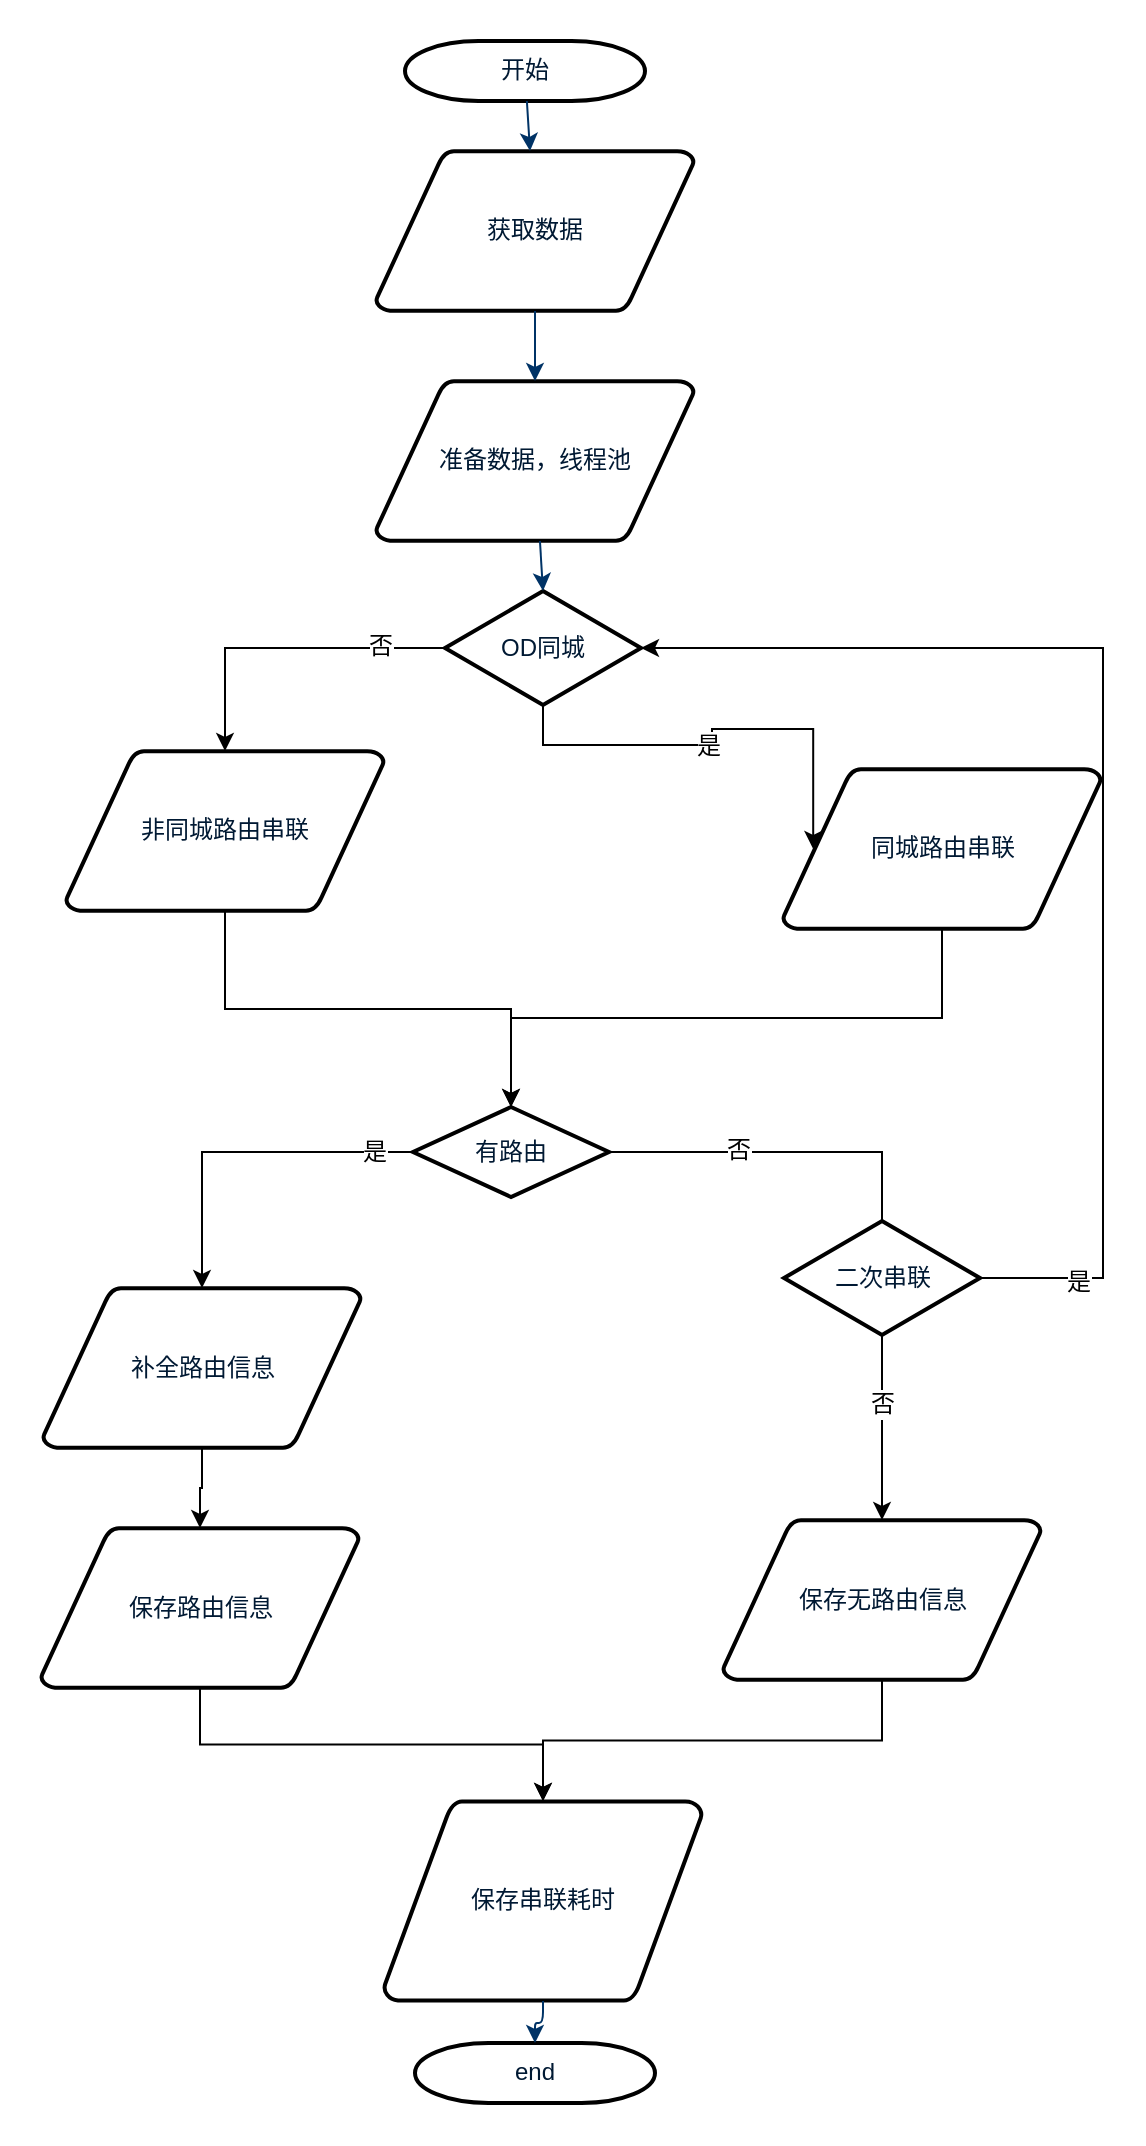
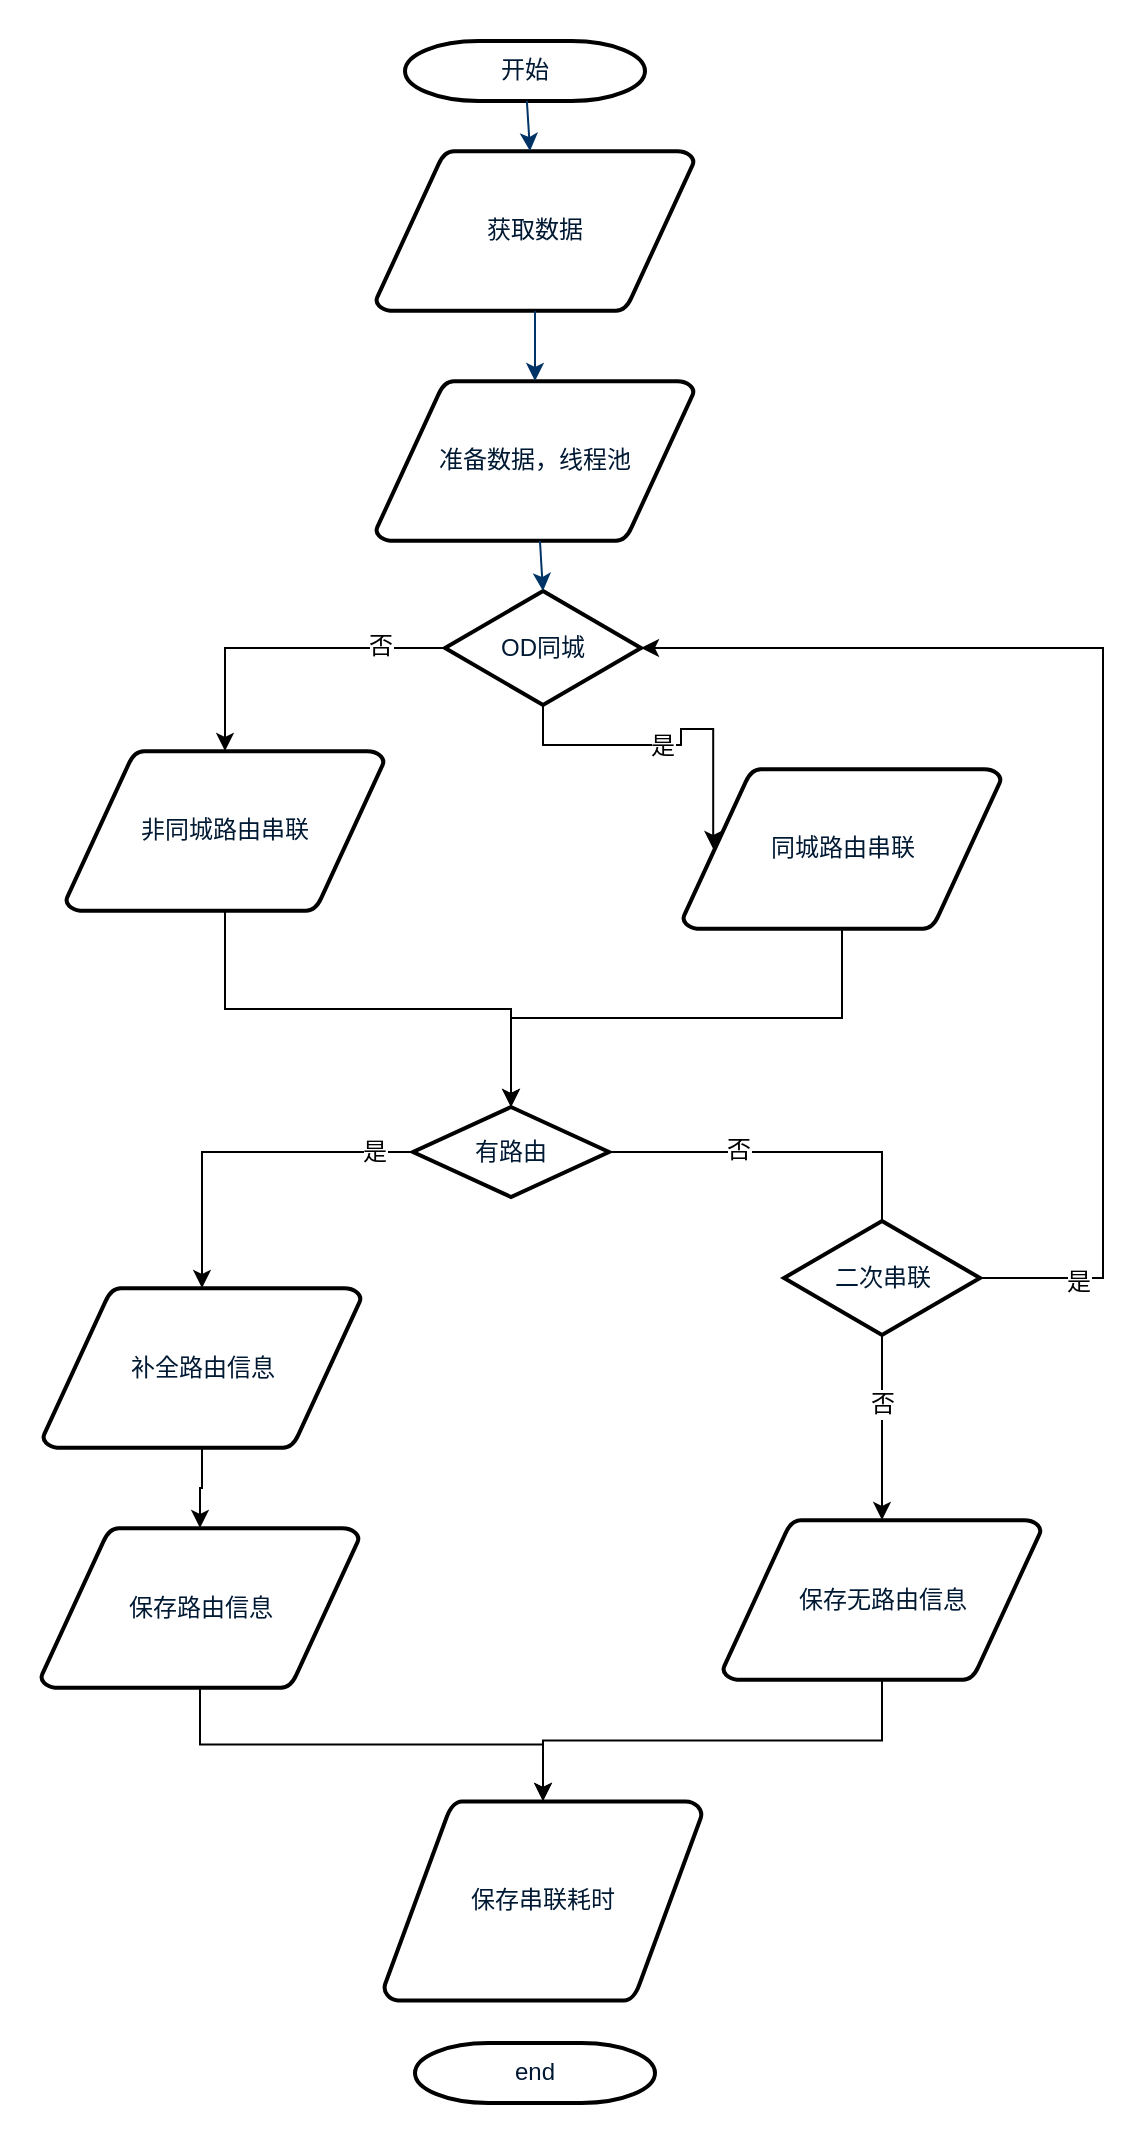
node "同城路由串联": moved (942, 849) -> (842, 849)
edge "保存串联耗时" -> "end": removed
